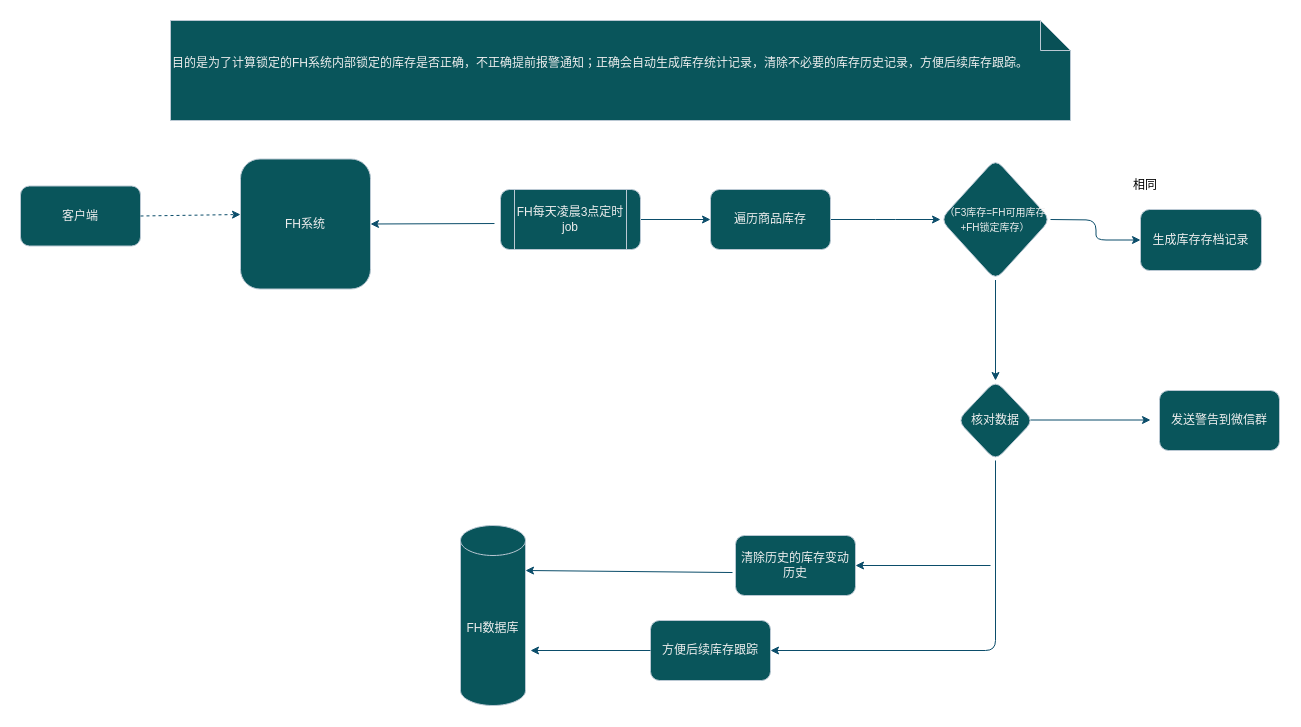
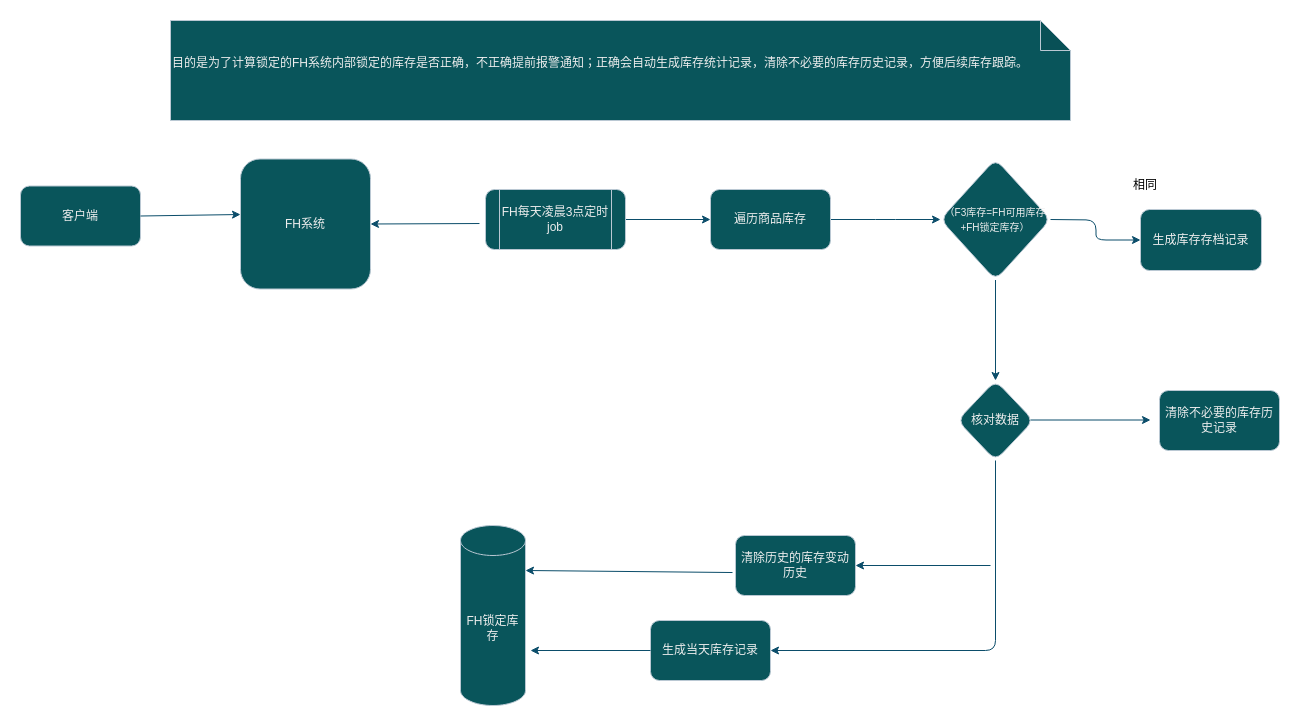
edge "客户端" -> "FH系统": style dashed -> solid
node "FH每天凌晨3点定时job": moved (571, 220) -> (556, 220)
node "发送警告到微信群": label "发送警告到微信群" -> "清除不必要的库存历史记录"
node "FH数据库": label "FH数据库" -> "FH锁定库存"
node "方便后续库存跟踪": label "方便后续库存跟踪" -> "生成当天库存记录"
